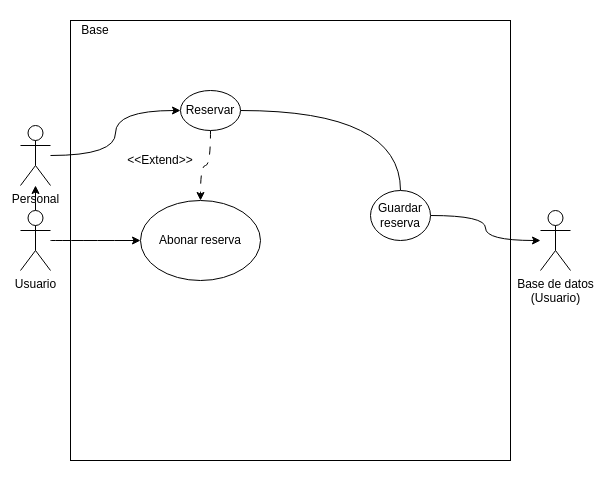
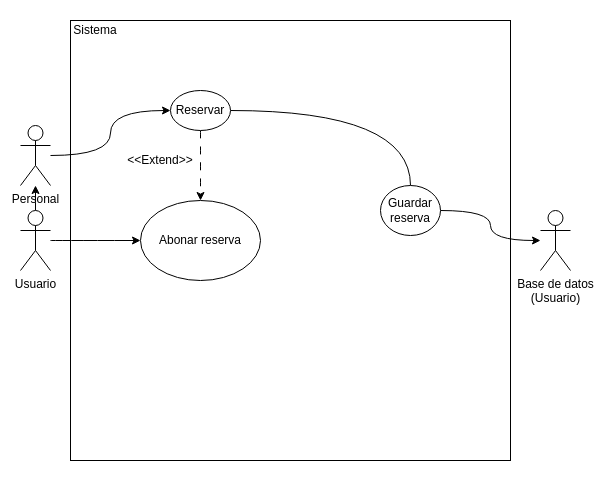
node "Base": label "Base" -> "Sistema"
node "Reservar": moved (211, 111) -> (201, 111)
node "Guardar reserva": moved (401, 216) -> (411, 211)
